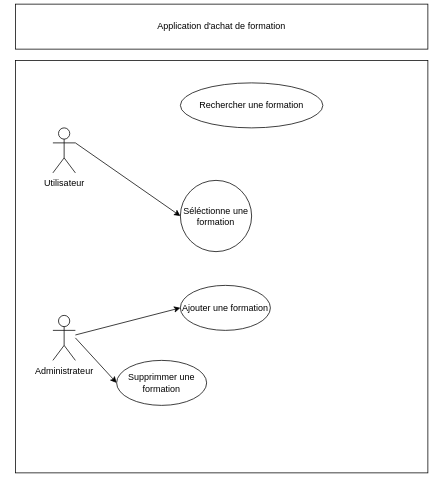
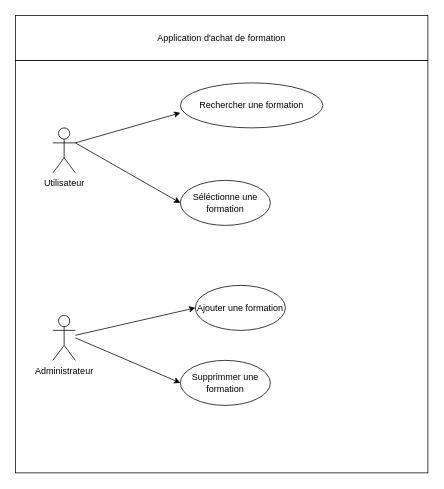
node "Application d'achat de formation": moved (222, 27) -> (222, 38)
edge "Utilisateur" -> "Rechercher une formation": added
node "Séléctionne une formation": size 71x71 -> 90x45
node "Ajouter une formation": moved (225, 308) -> (240, 308)
node "Supprimmer une formation": moved (162, 383) -> (225, 383)
